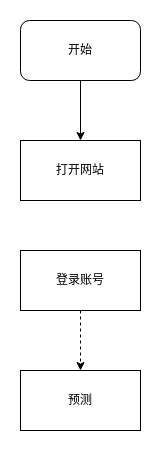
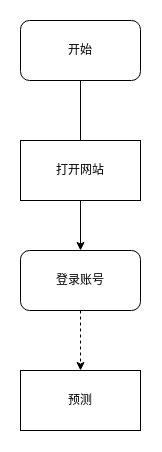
edge "开始" -> "打开网站": arrowhead classic -> none
edge "打开网站" -> "登录账号": added
node "登录账号": shape rectangle -> rounded rectangle
